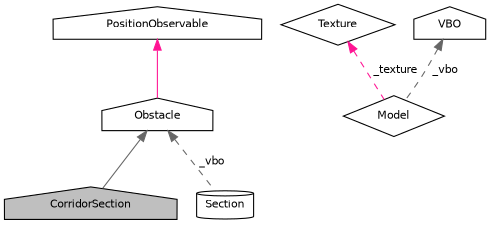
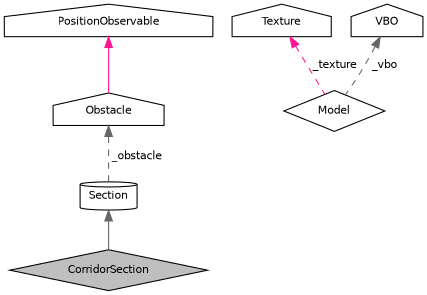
node "Texture": shape diamond -> house
edge "Section" -> "Obstacle": label " _vbo" -> " _obstacle"
edge "CorridorSection" -> "Obstacle": now "CorridorSection" -> "Section"
node "CorridorSection": shape house -> diamond
